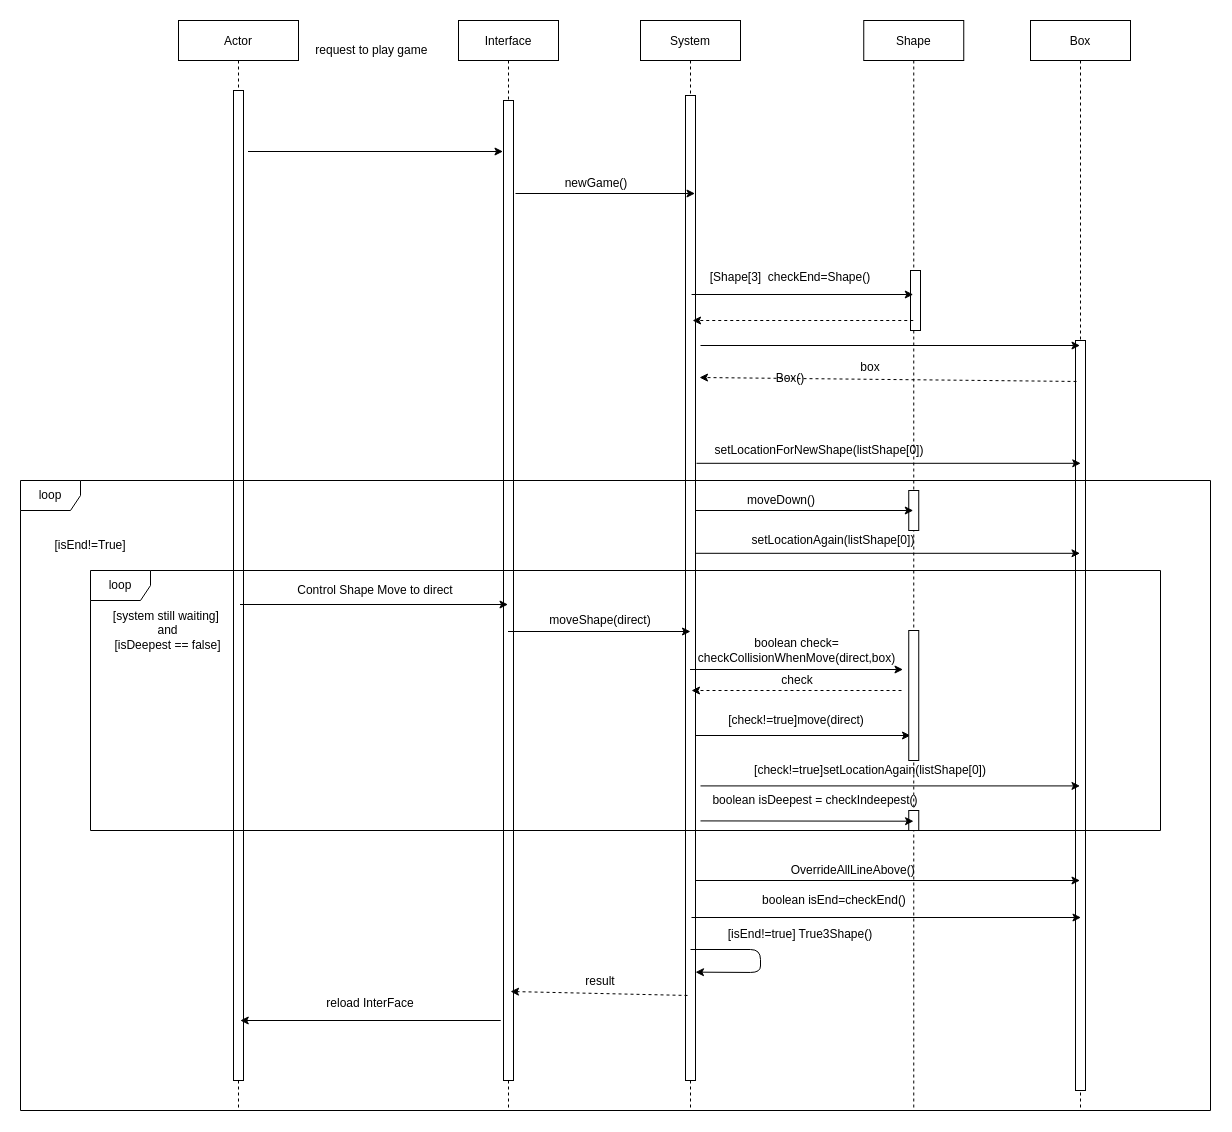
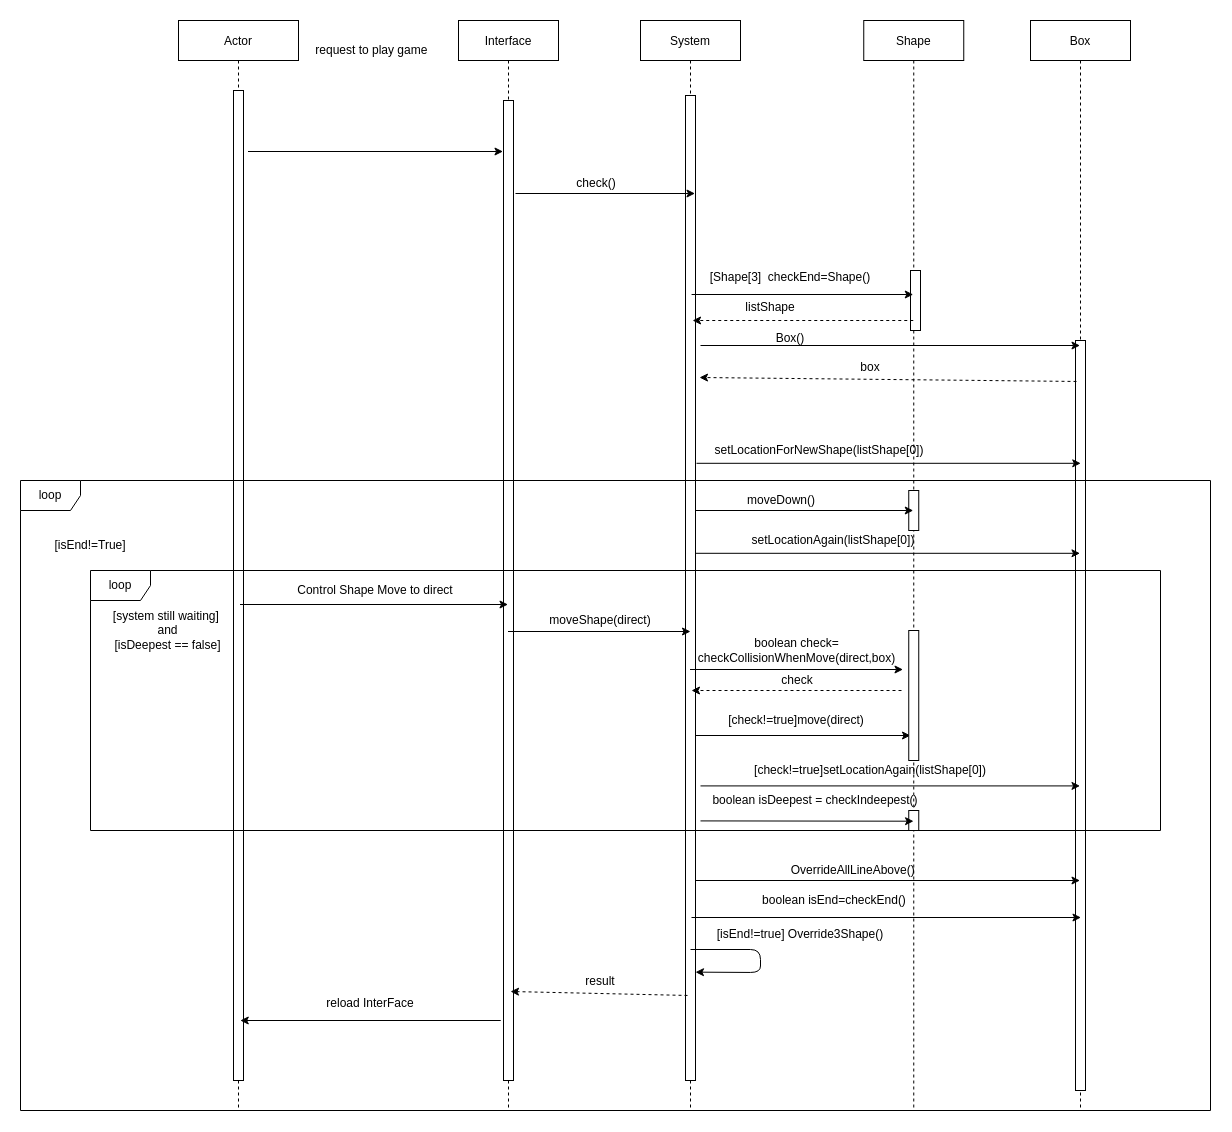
node "newGame()": label "newGame()" -> "check()"
node "listShape": added
node "Box()": moved (791, 379) -> (791, 339)
node "[isEnd!=true] True3Shape()": label "[isEnd!=true] True3Shape()" -> "[isEnd!=true] Override3Shape()"
